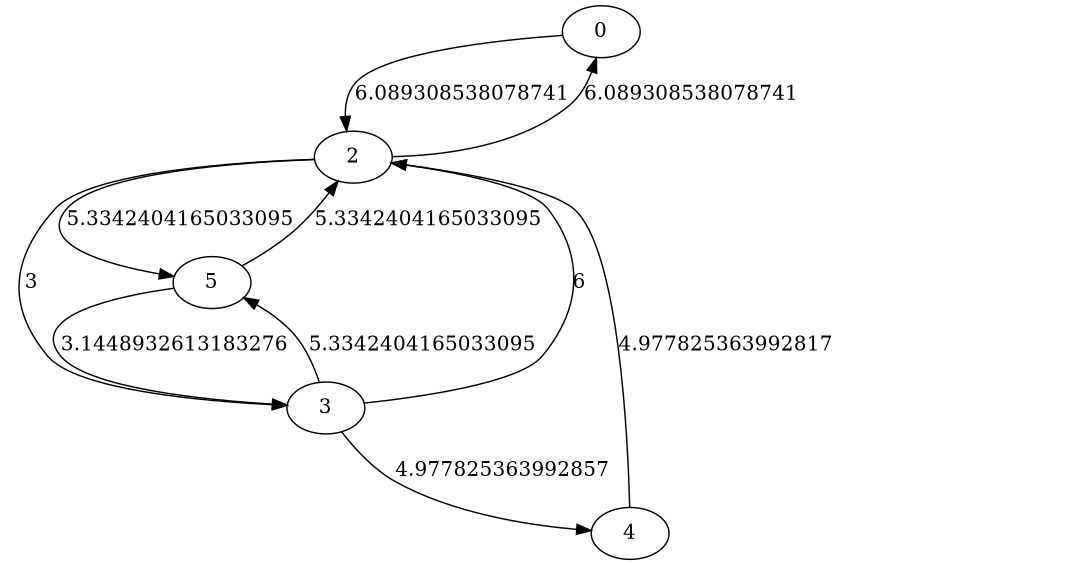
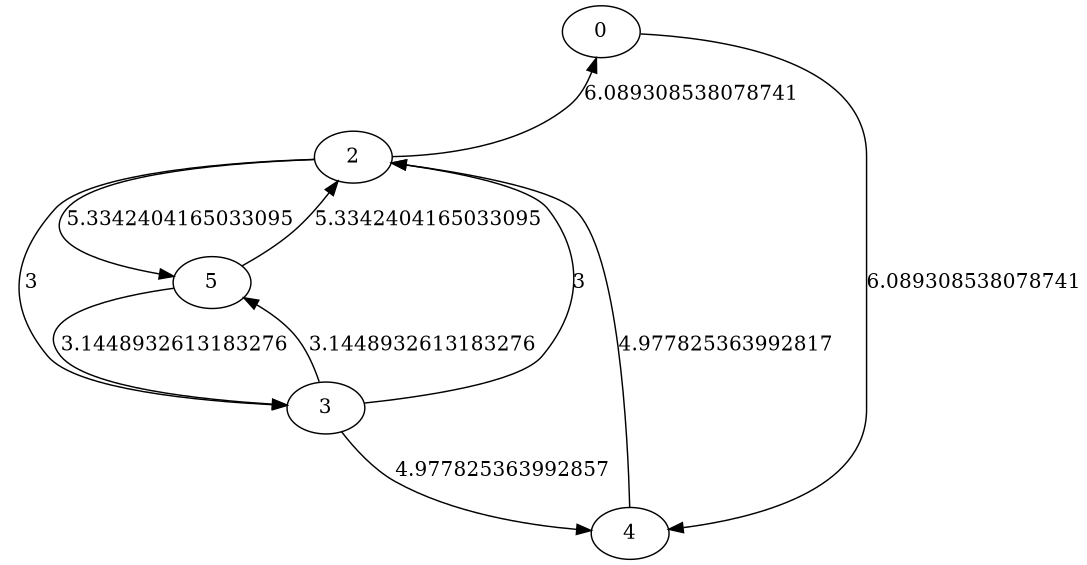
edge "0" -> "2": now "0" -> "4"
edge "3" -> "2": label "6" -> "3"
edge "3" -> "5": label "5.3342404165033095" -> "3.1448932613183276"
